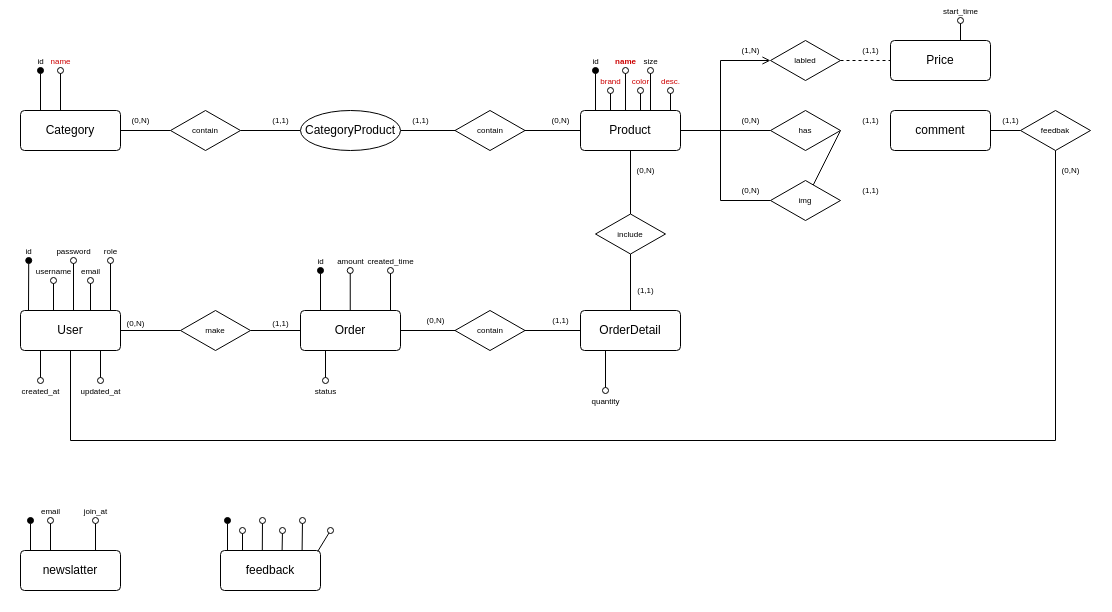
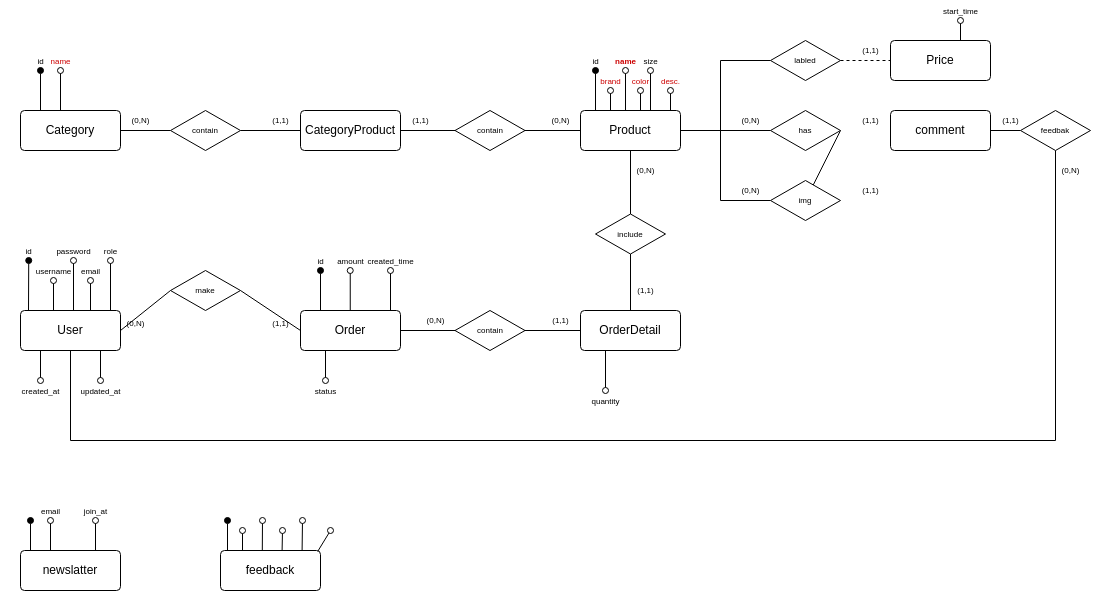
node "(1,N)": removed
edge "Product" -> "labled": arrowhead open -> none
node "CategoryProduct": shape ellipse -> rounded rectangle
node "make": moved (216, 331) -> (206, 291)
